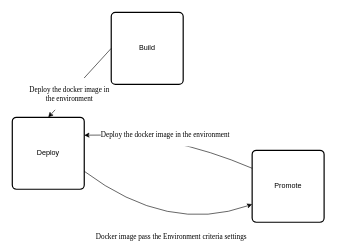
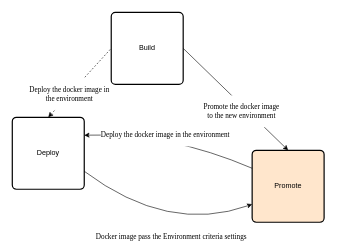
edge "Build" -> "Deploy": style solid -> dashed
edge "Build" -> "Promote": added, label "Promote the docker image to the new environment"
node "Promote": fillcolor #ffffff -> #ffe6cc
